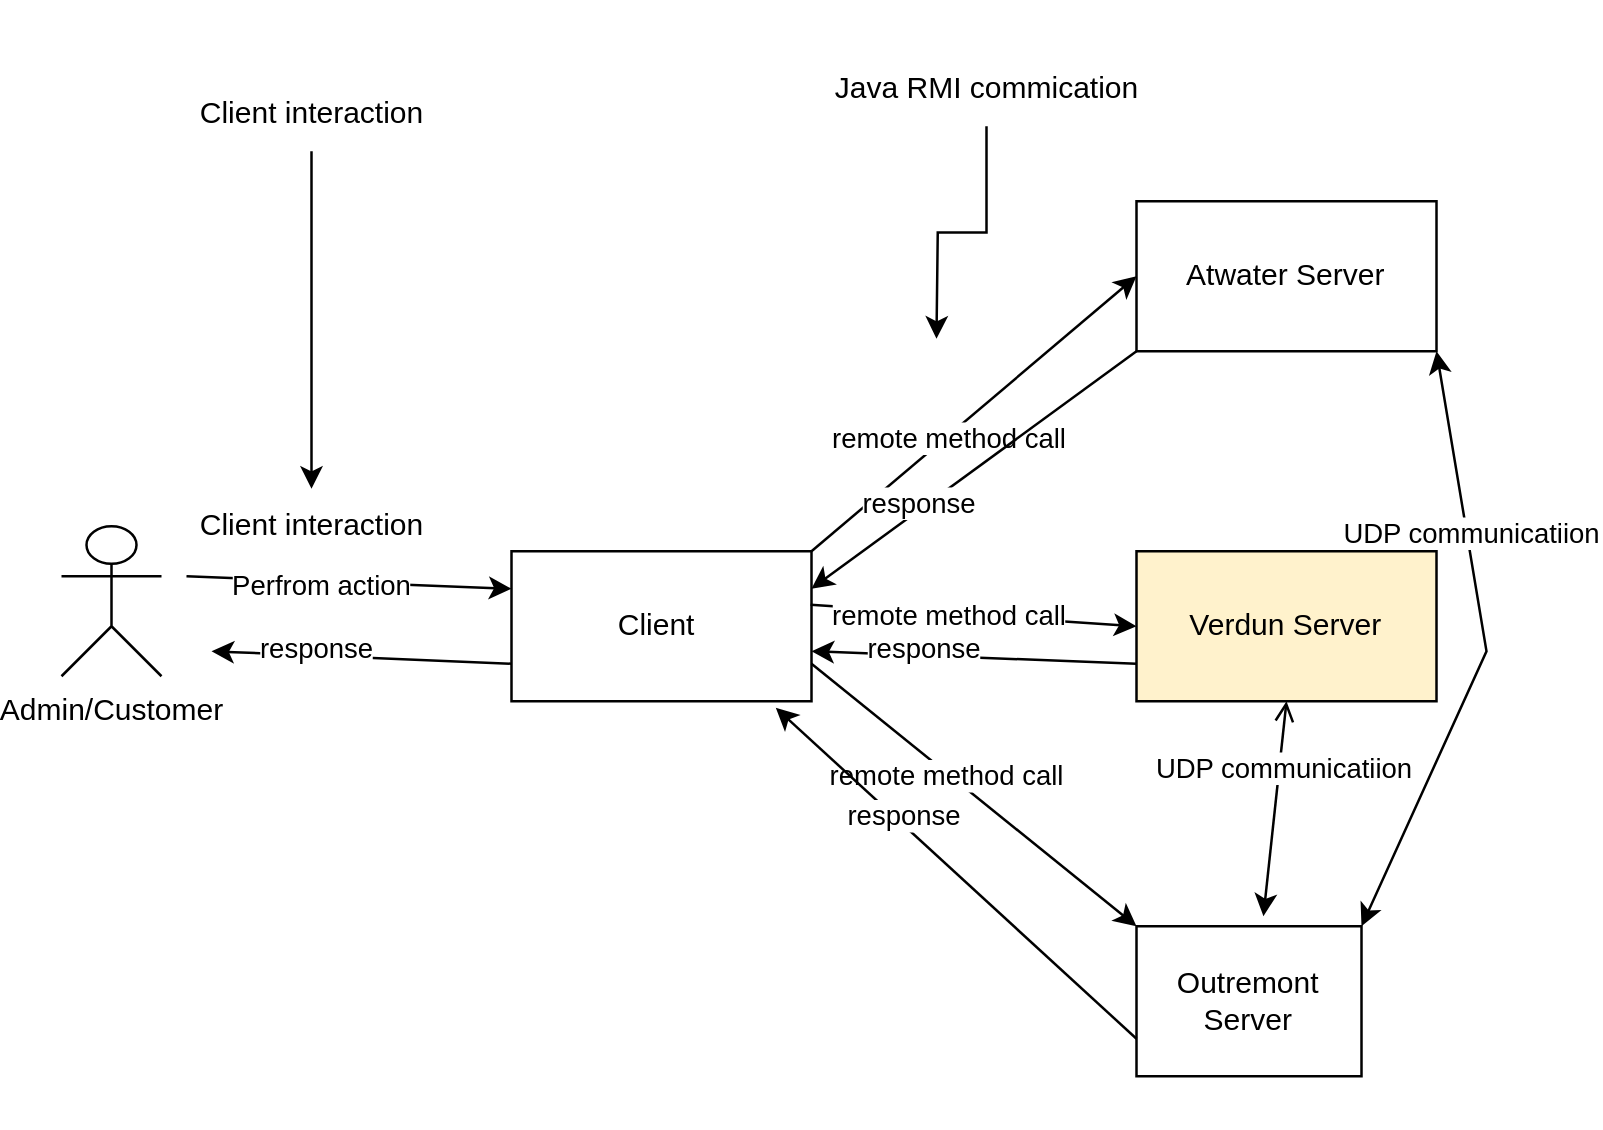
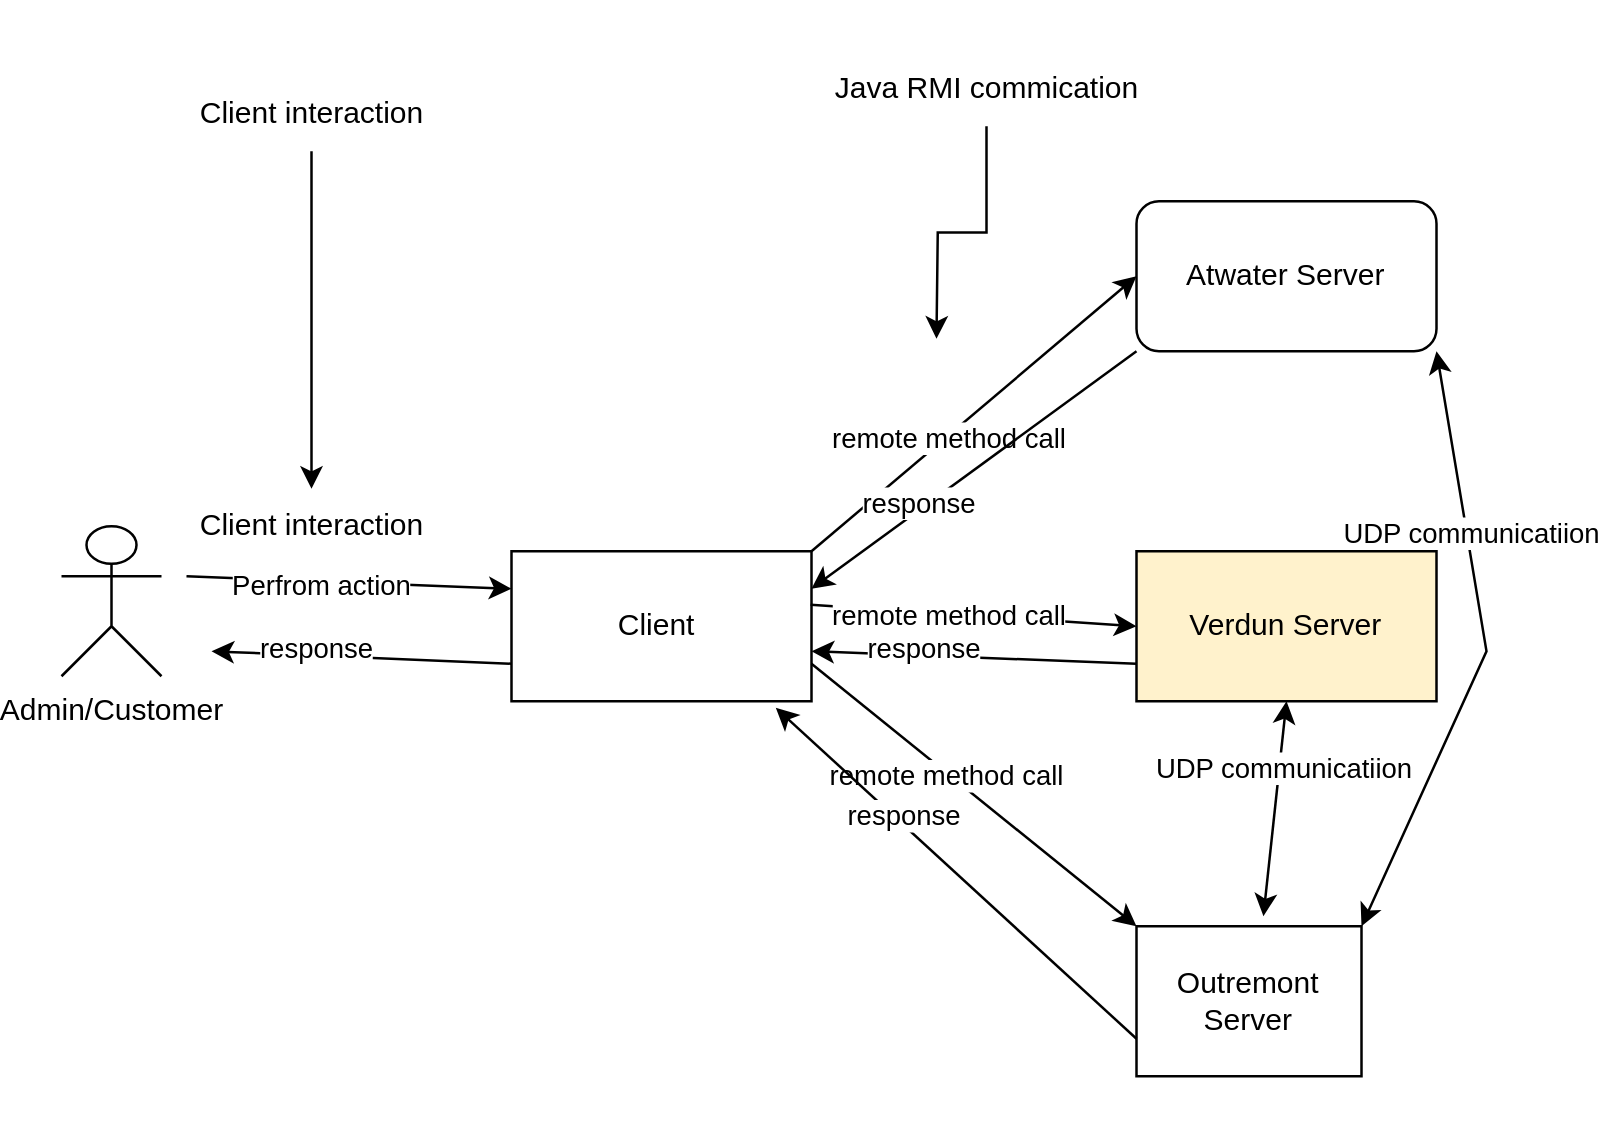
node "Atwater Server": shape rectangle -> rounded rectangle
edge "Verdun Server" -- "Outremont Server": arrowhead open -> classic
